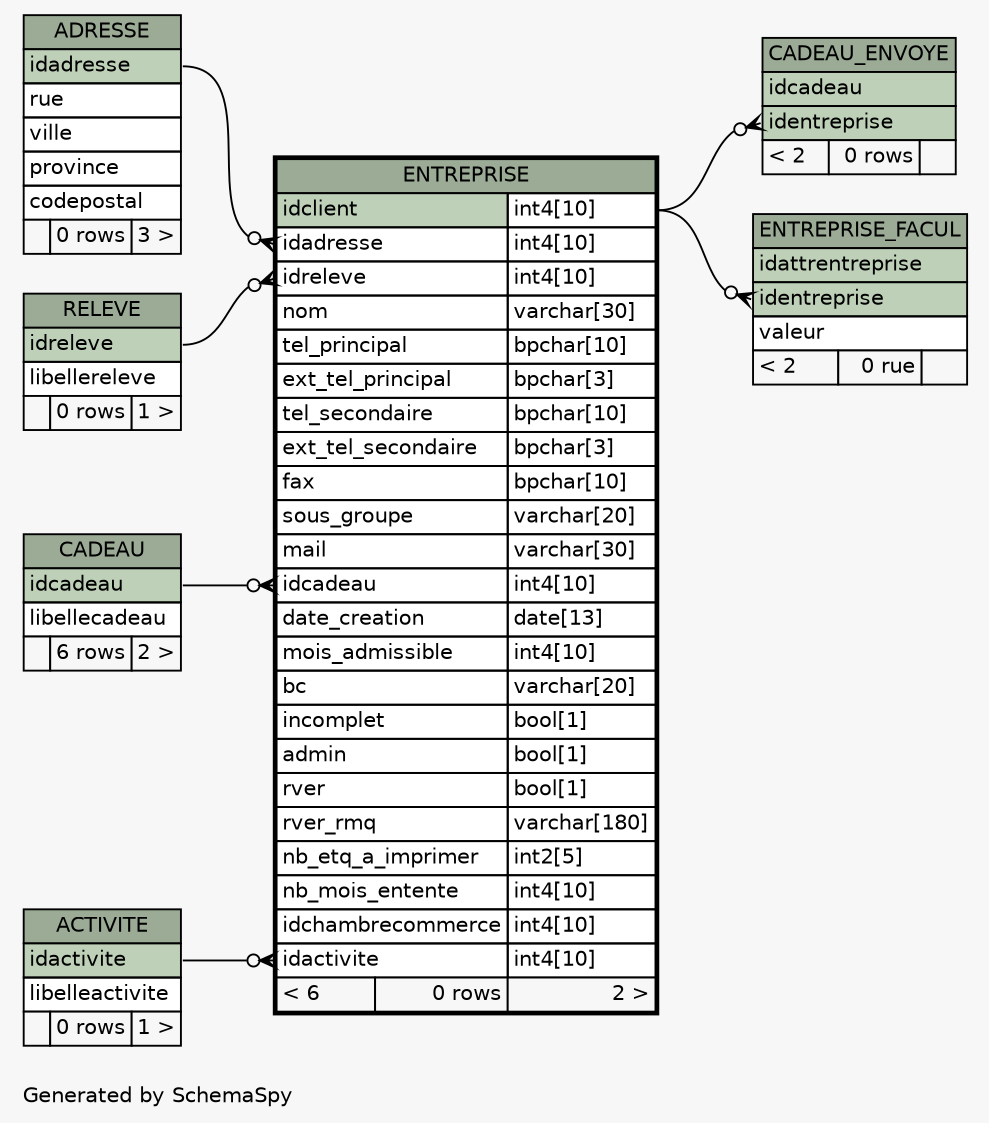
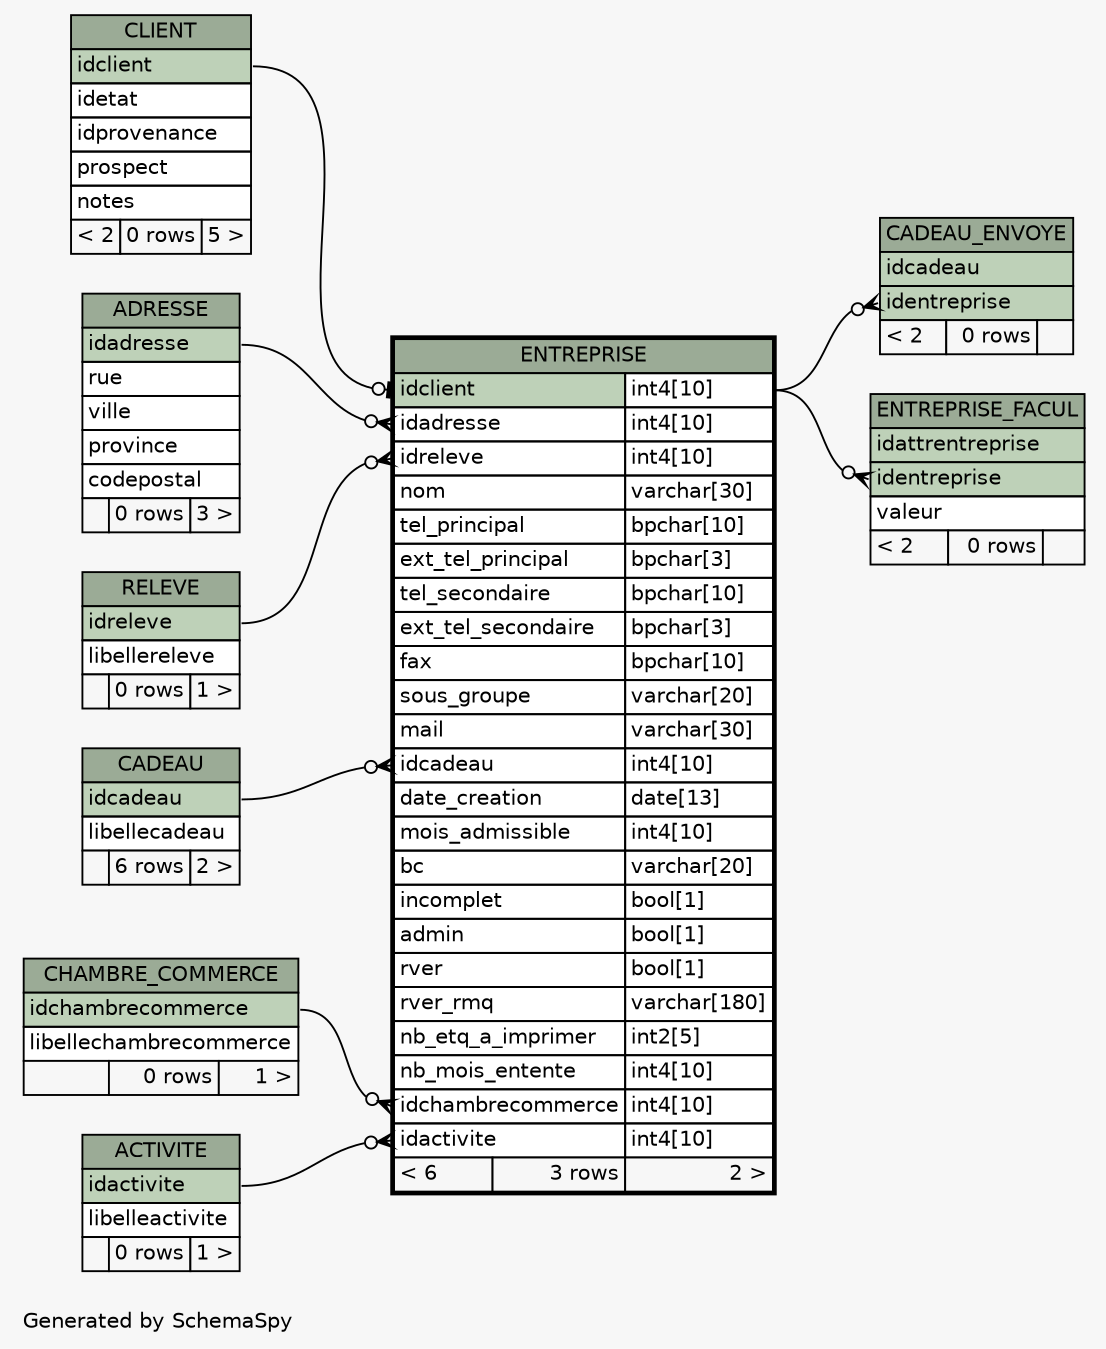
node "CLIENT": added
node "ENTREPRISE_FACUL": text "0 rue" -> "0 rows"
node "ENTREPRISE": text "0 rows" -> "3 rows"
node "CHAMBRE_COMMERCE": added
